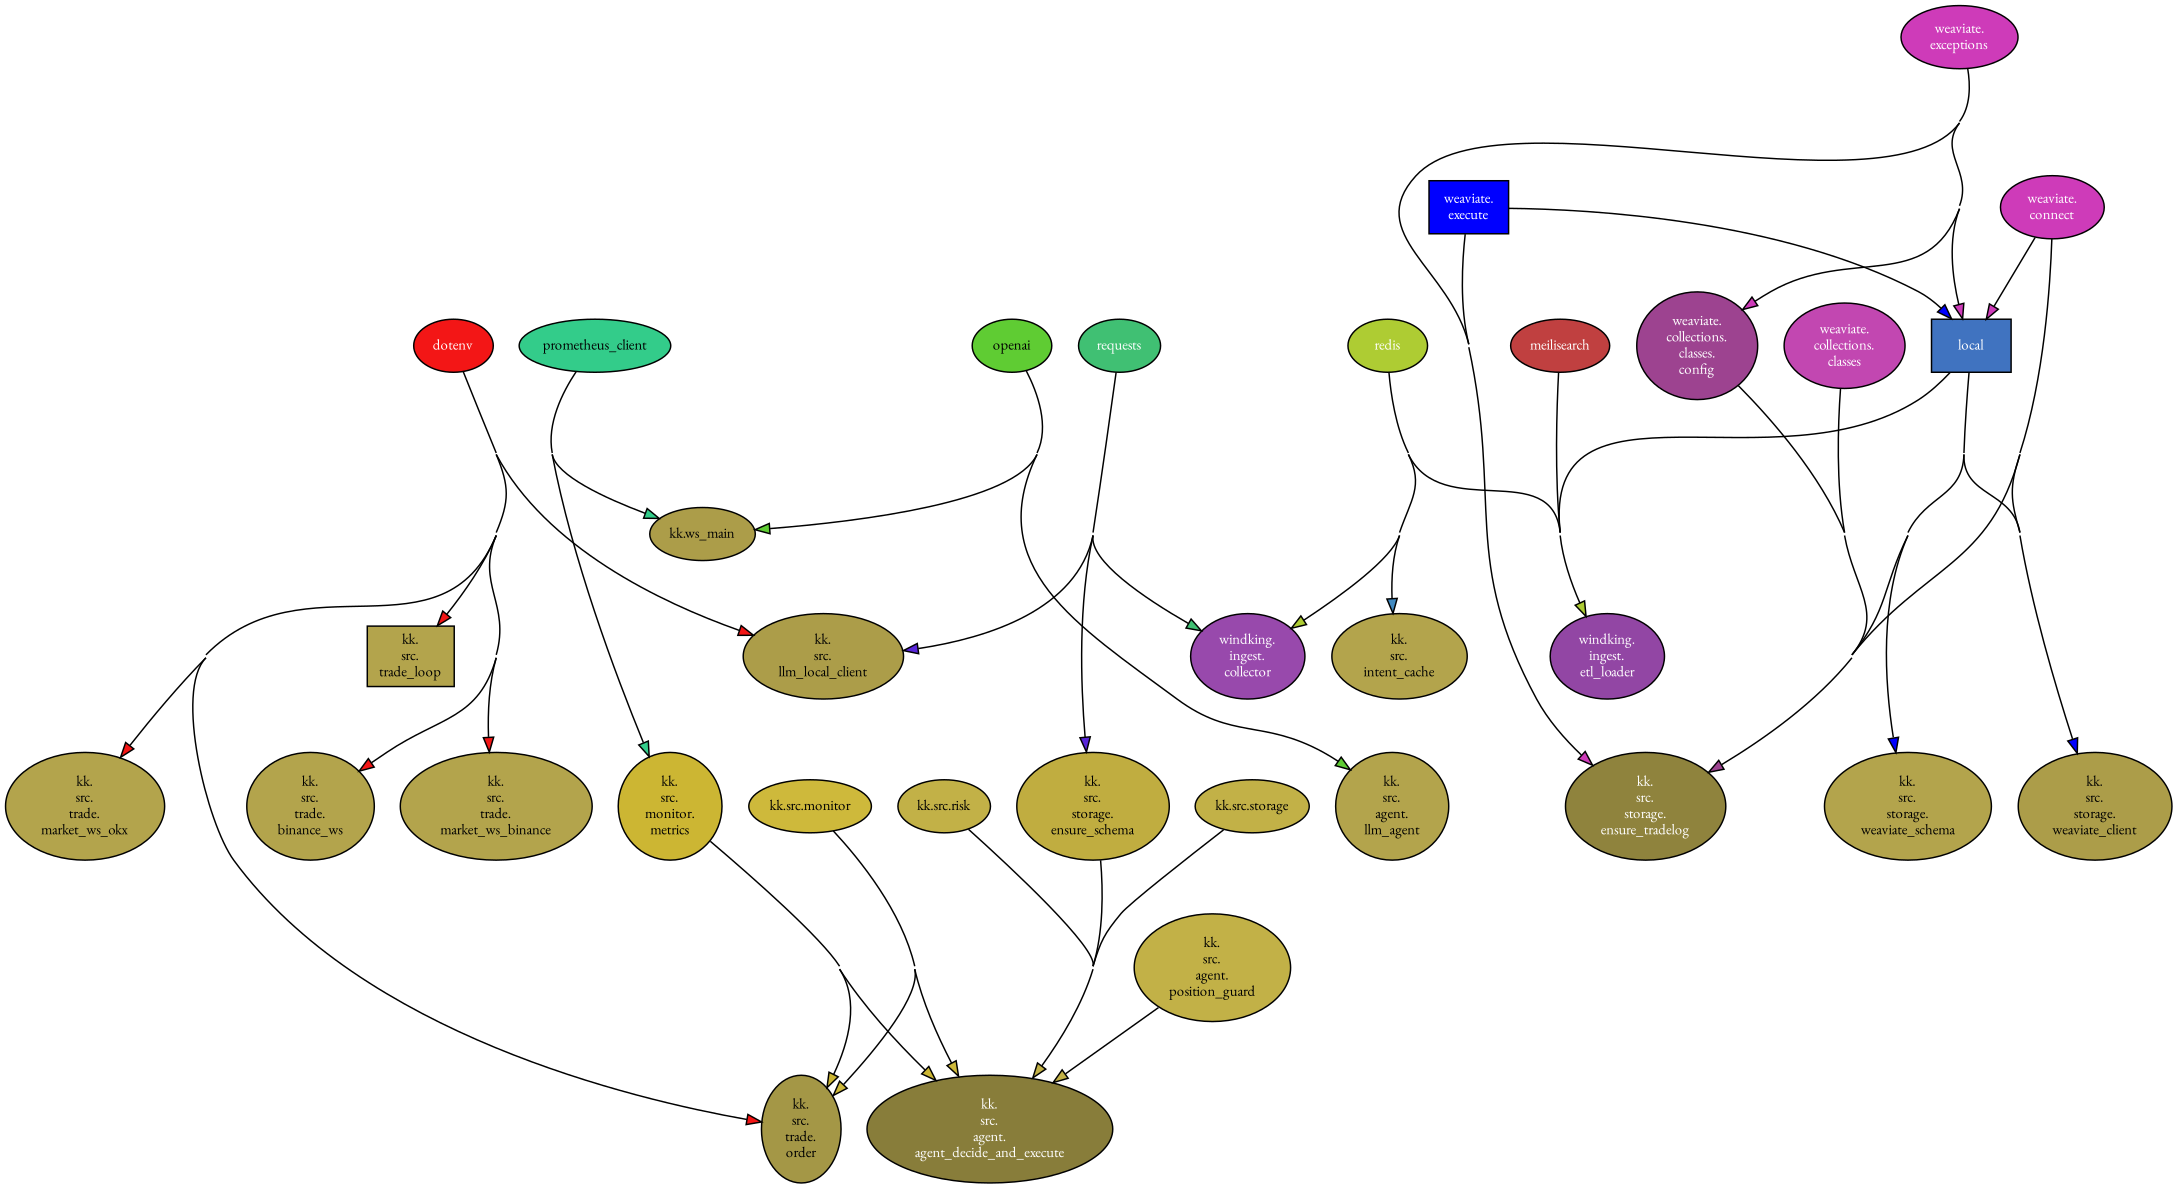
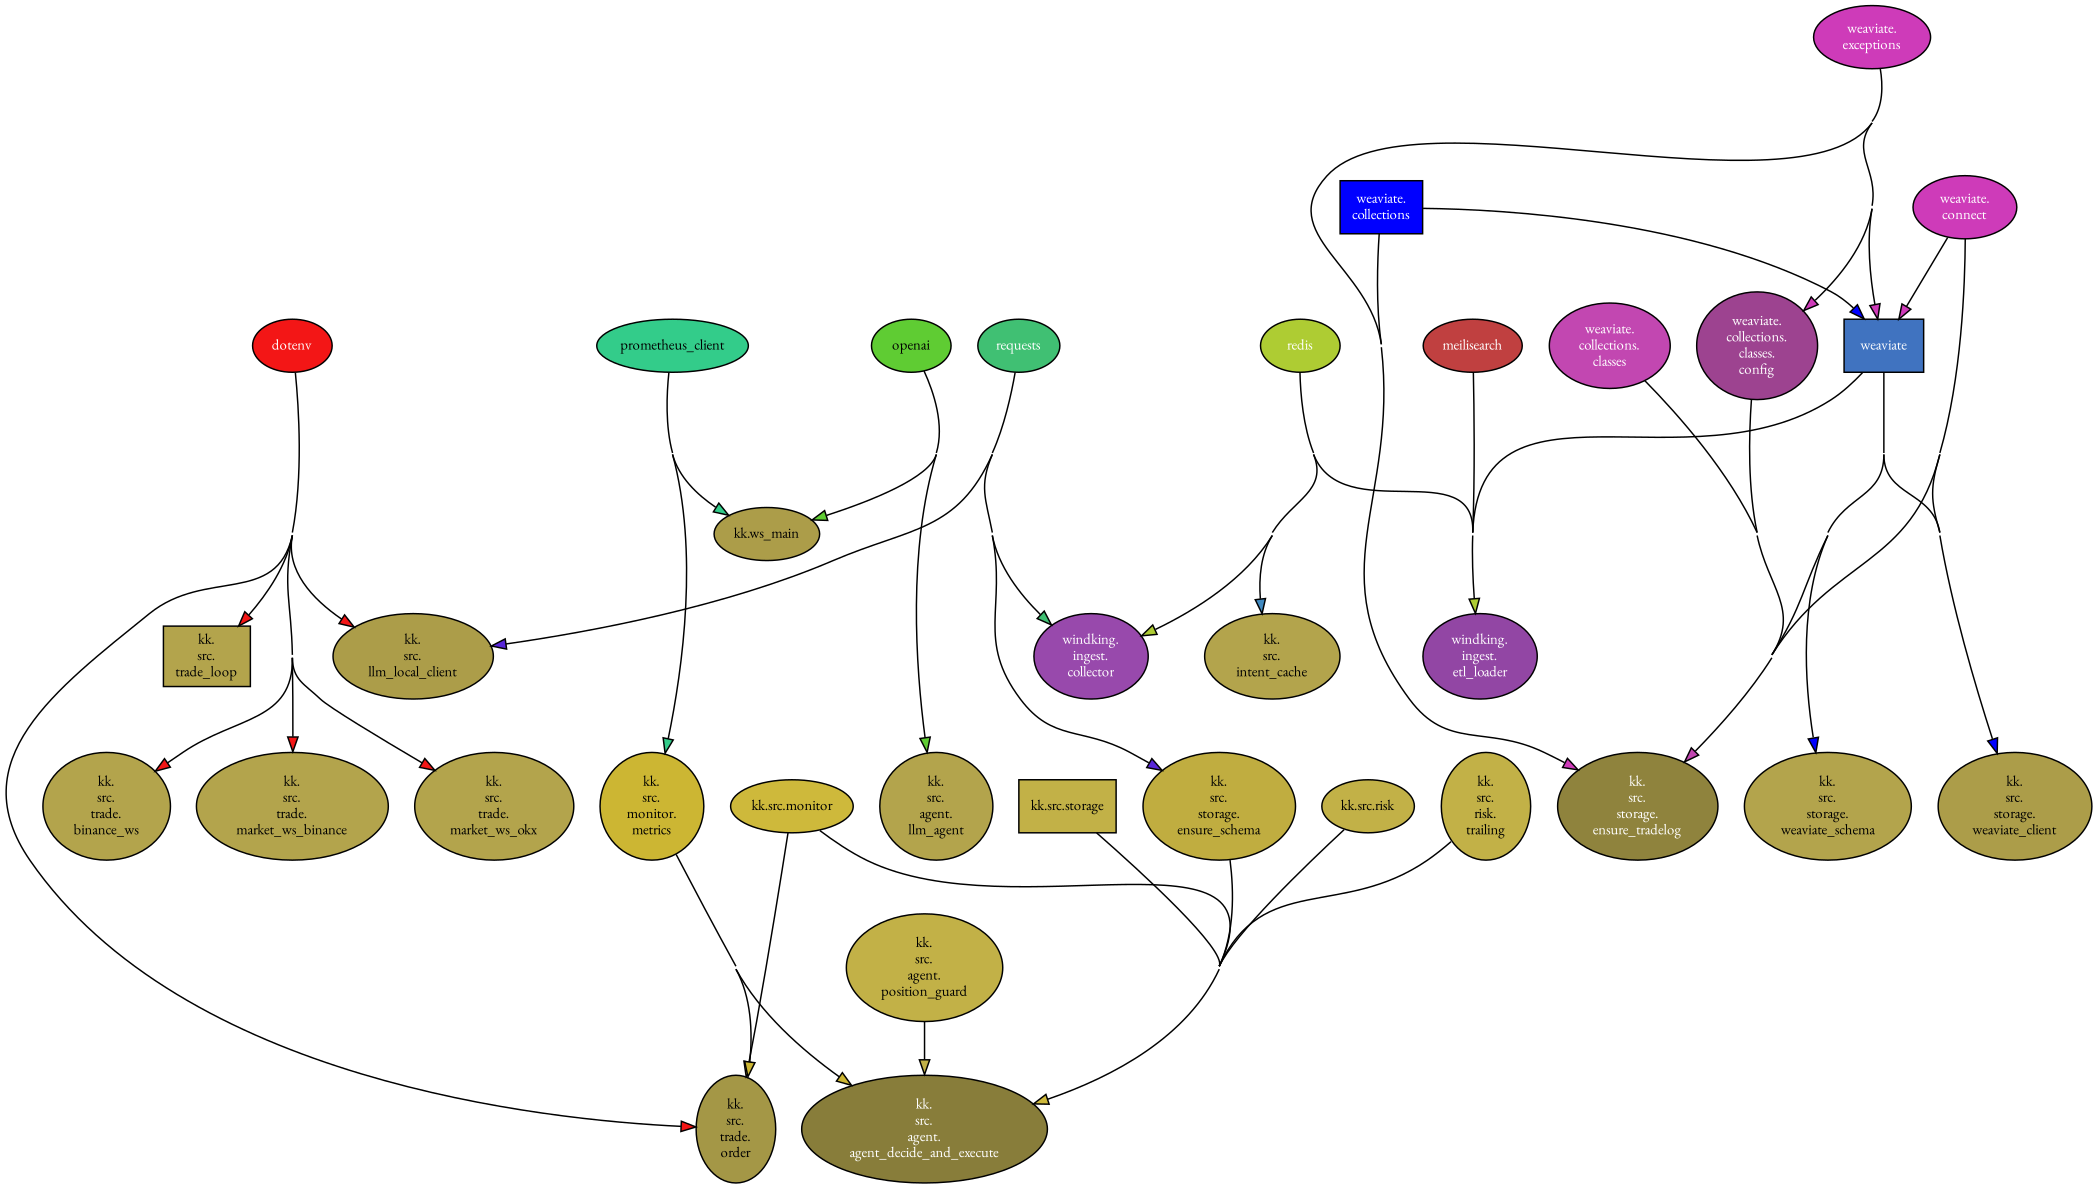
node "weaviate. execute": label "weaviate. execute" -> "weaviate. collections"
node "local": label "local" -> "weaviate"
node "kk.src.storage": shape ellipse -> box
node "kk. src. risk. trailing": added
